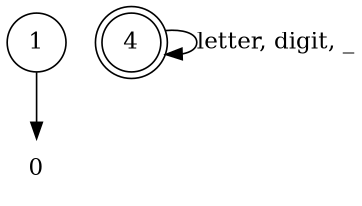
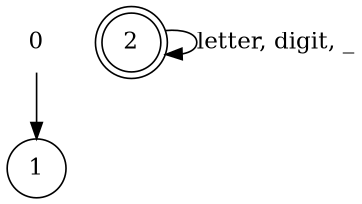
node "4": label "4" -> "2"
edge "1" -> "0": reversed
